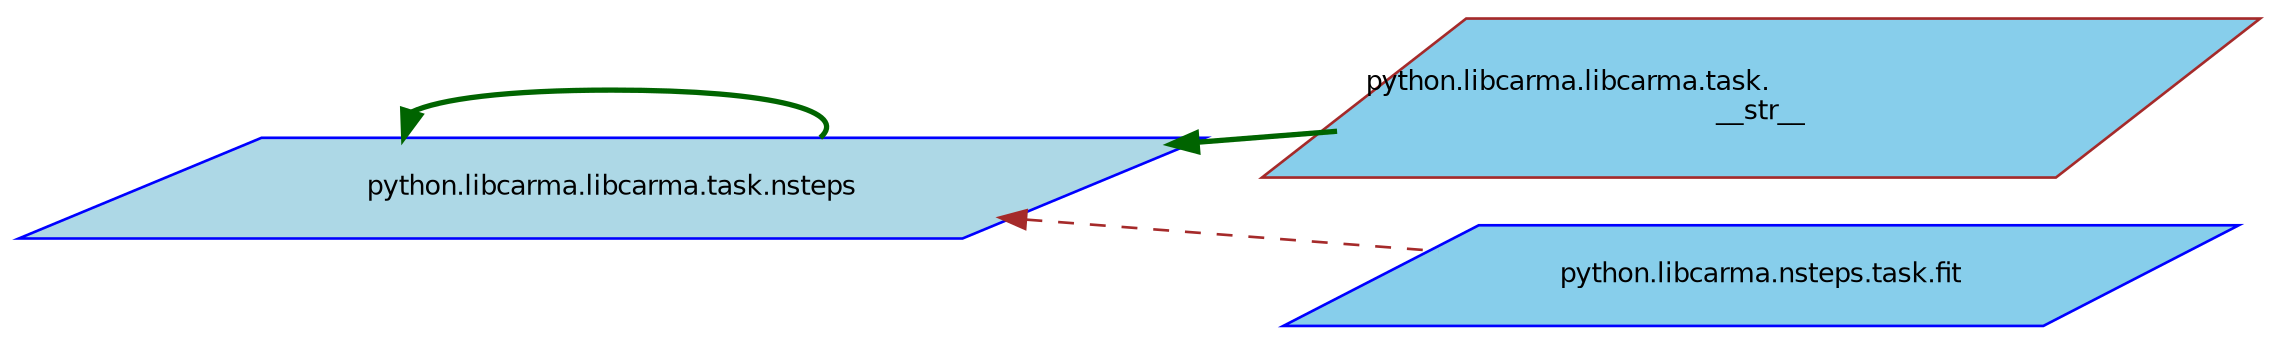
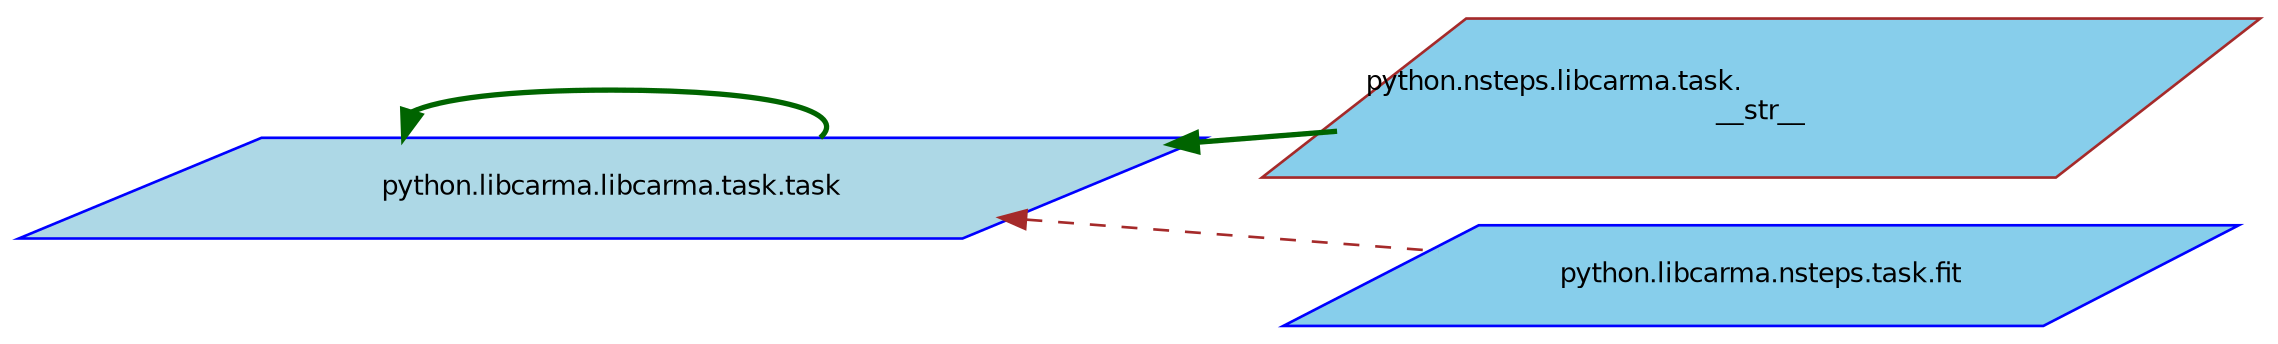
node "python.libcarma.libcarma.task. __str__": label "python.libcarma.libcarma.task. __str__" -> "python.nsteps.libcarma.task. __str__"
node "python.libcarma.libcarma.task.nsteps": label "python.libcarma.libcarma.task.nsteps" -> "python.libcarma.libcarma.task.task"
